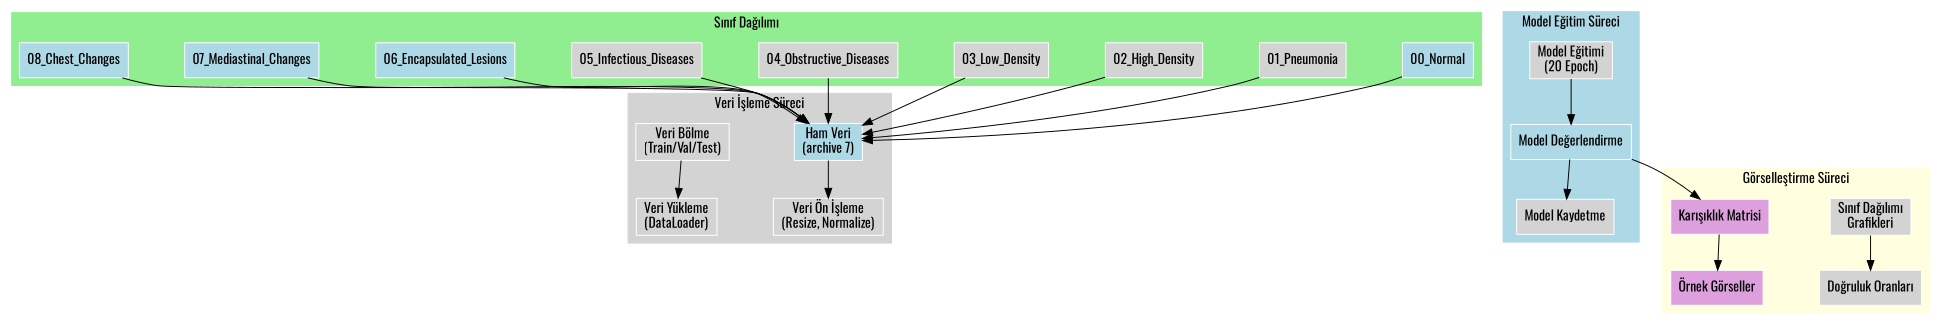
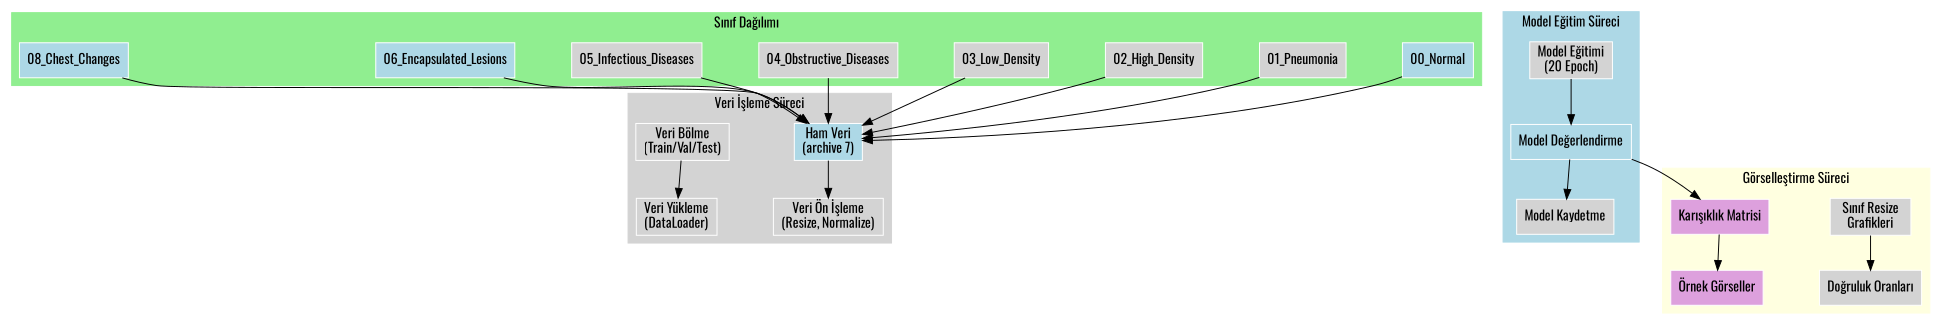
node "07_Mediastinal_Changes": removed
node "Sınıf Dağılımı Grafikleri": label "Sınıf Dağılımı Grafikleri" -> "Sınıf Resize Grafikleri"
